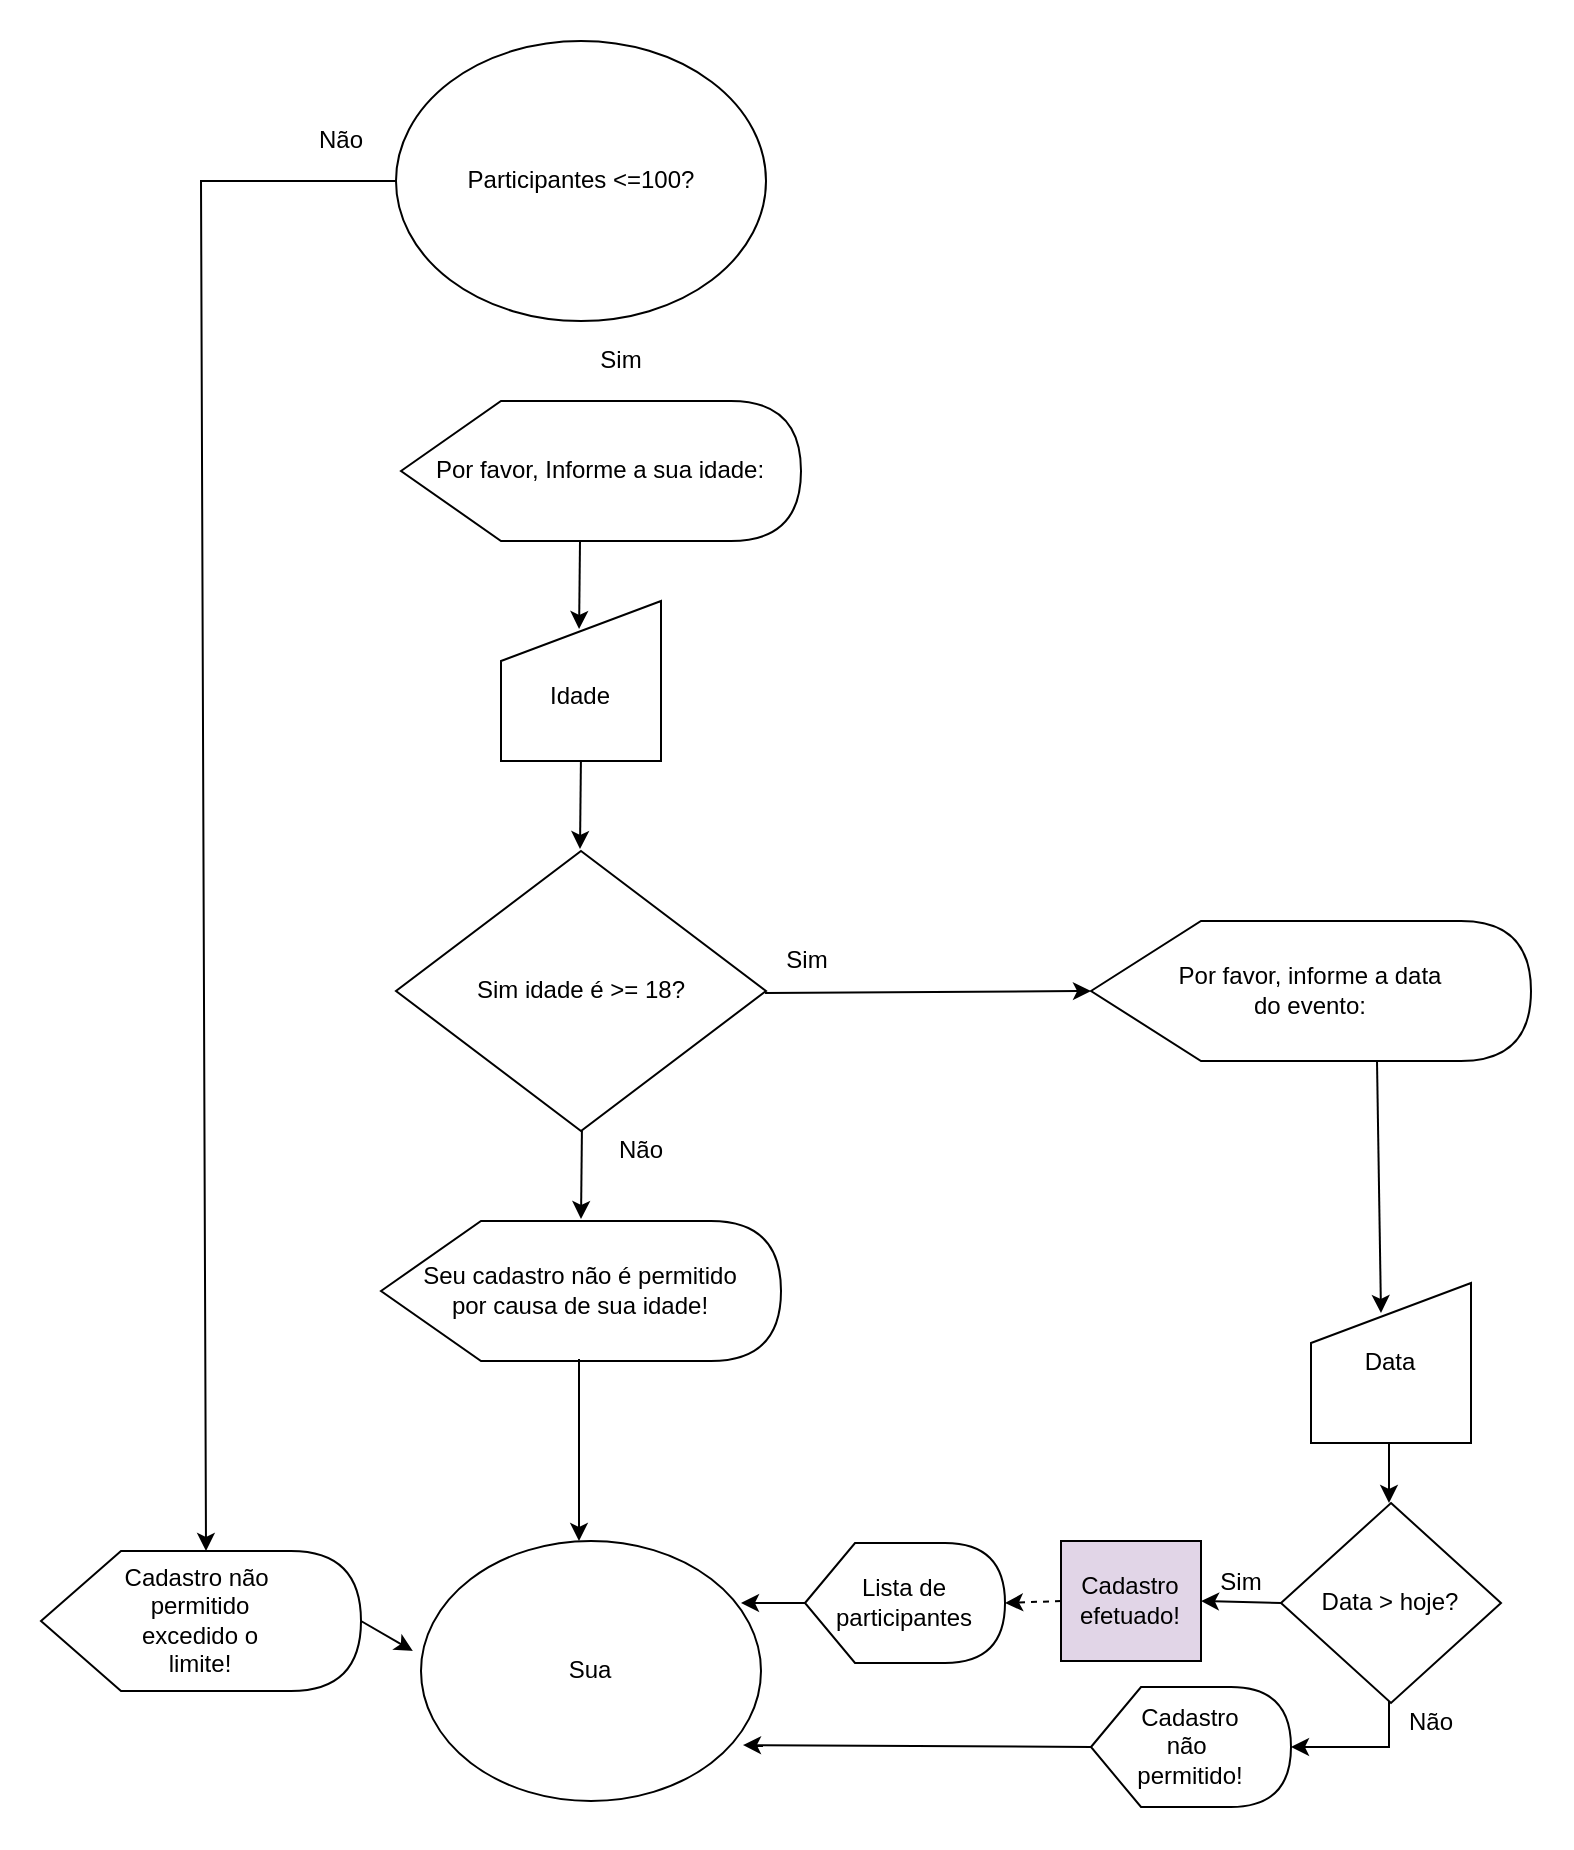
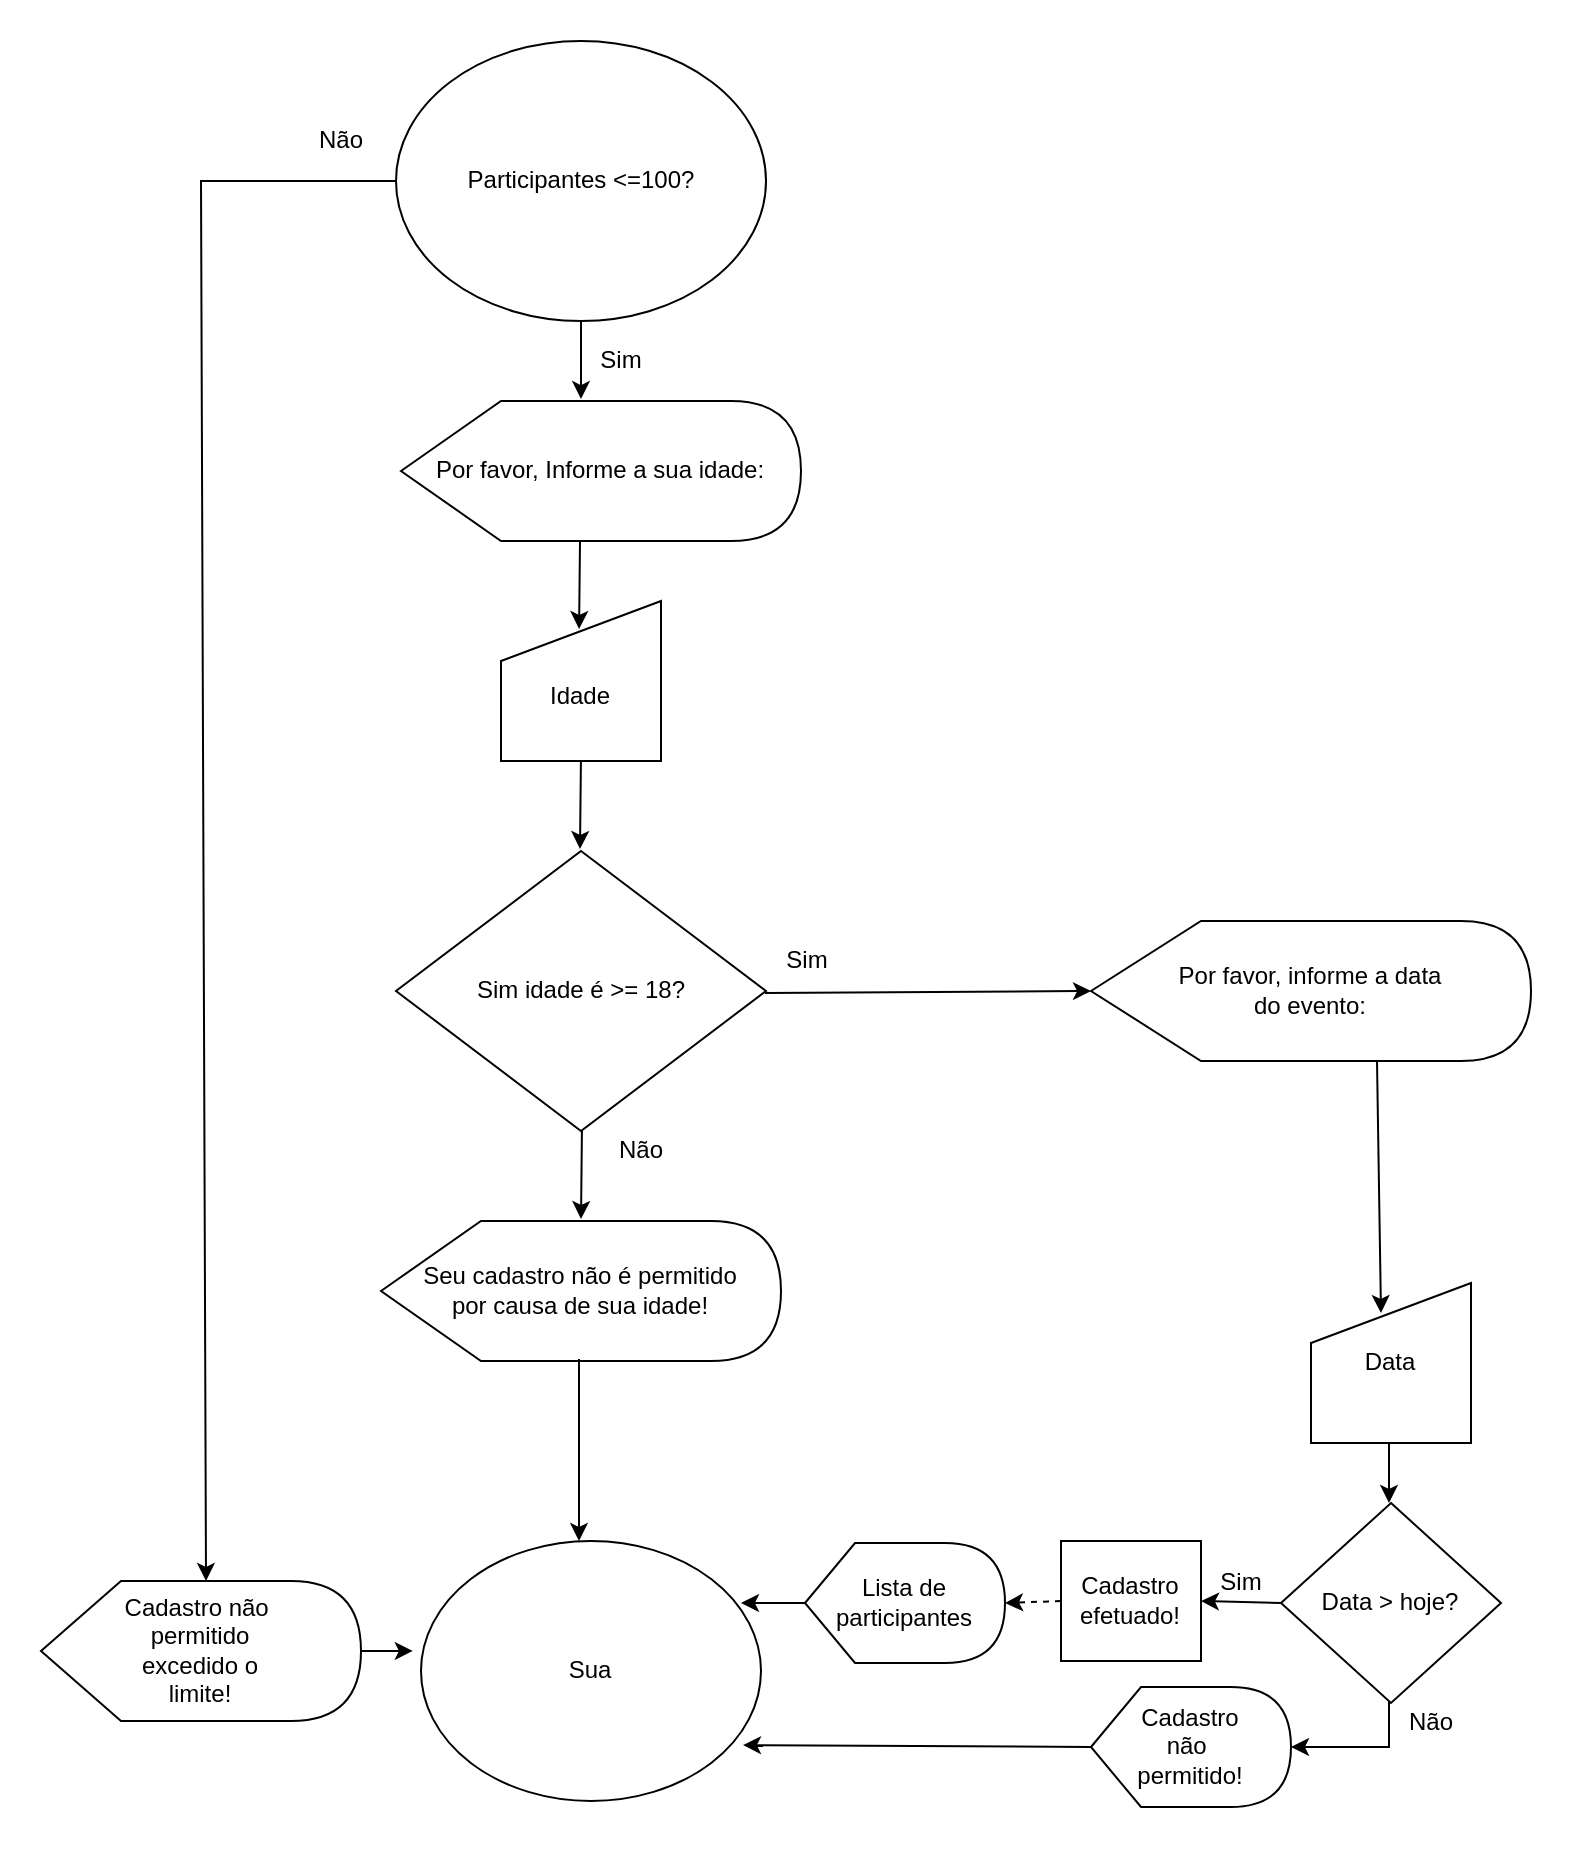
edge "Participantes <=100?" -> "Por favor, Informe a sua idade:": added
node "Cadastro efetuado!": fillcolor #e1d5e7 -> #ffffff
node "Cadastro não permitido excedido o limite!": moved (201, 1621) -> (201, 1651)
